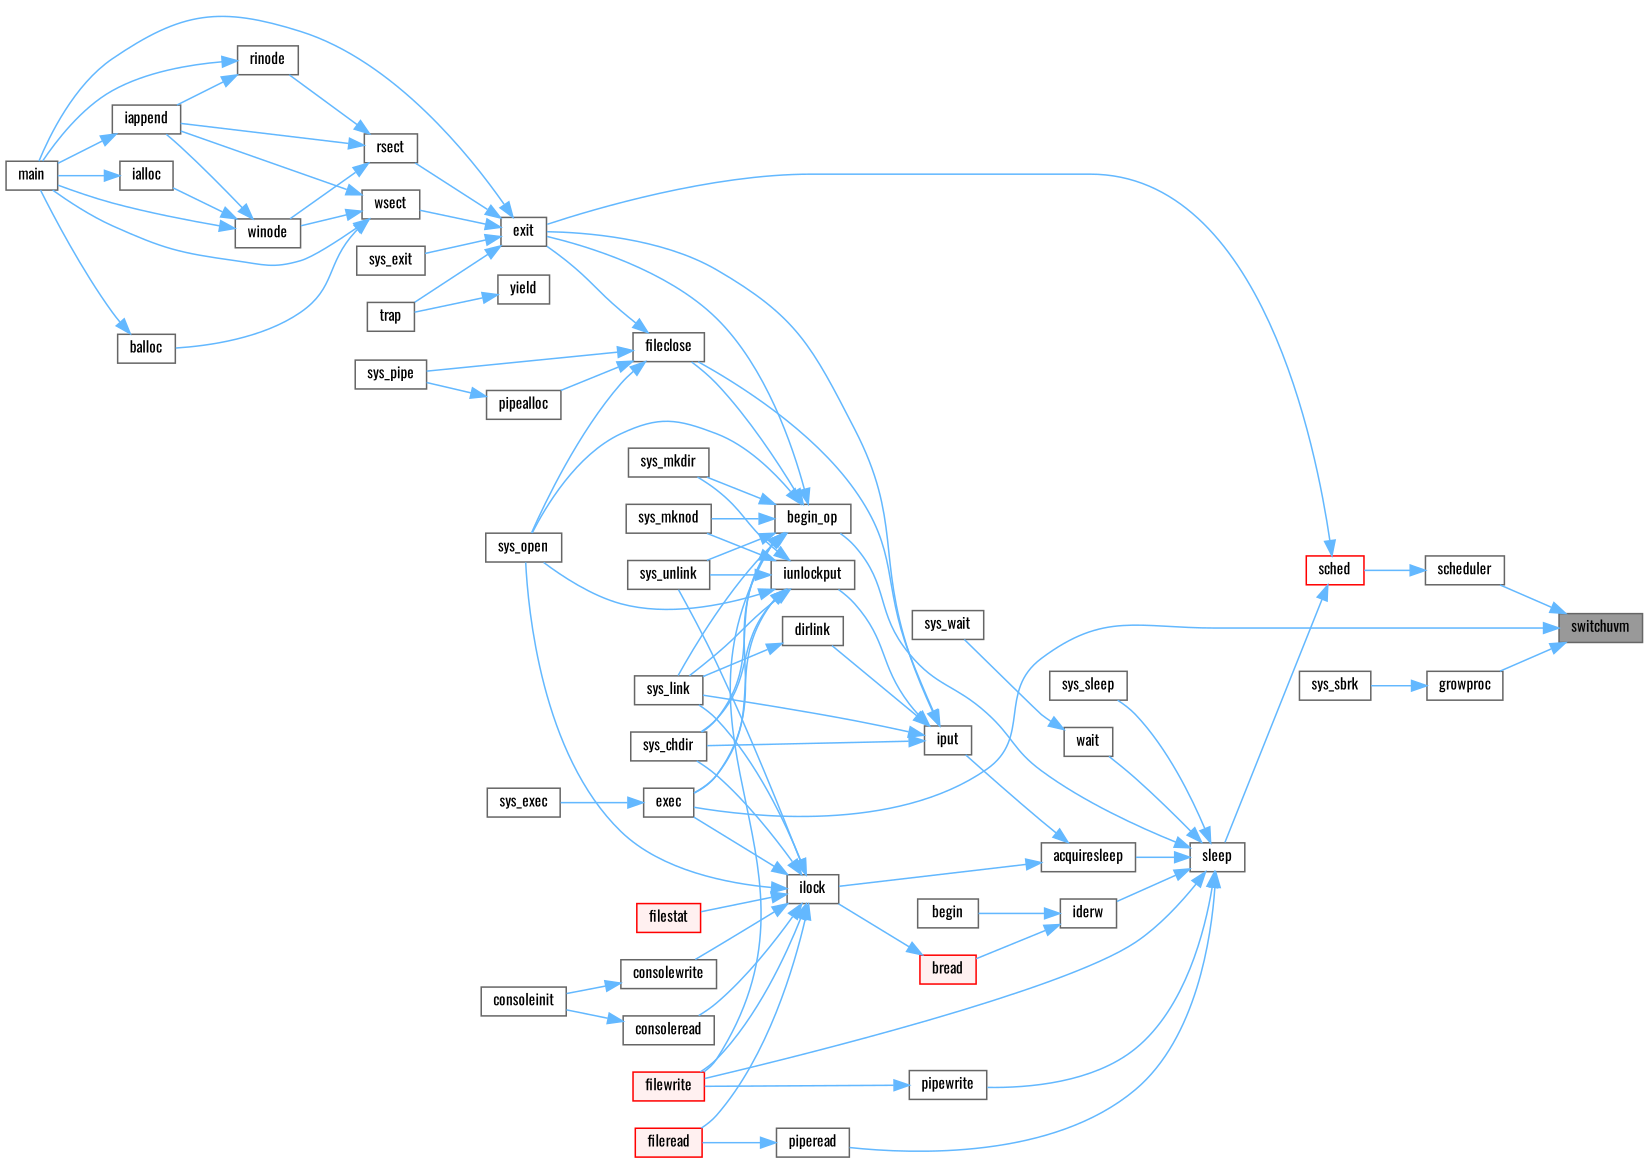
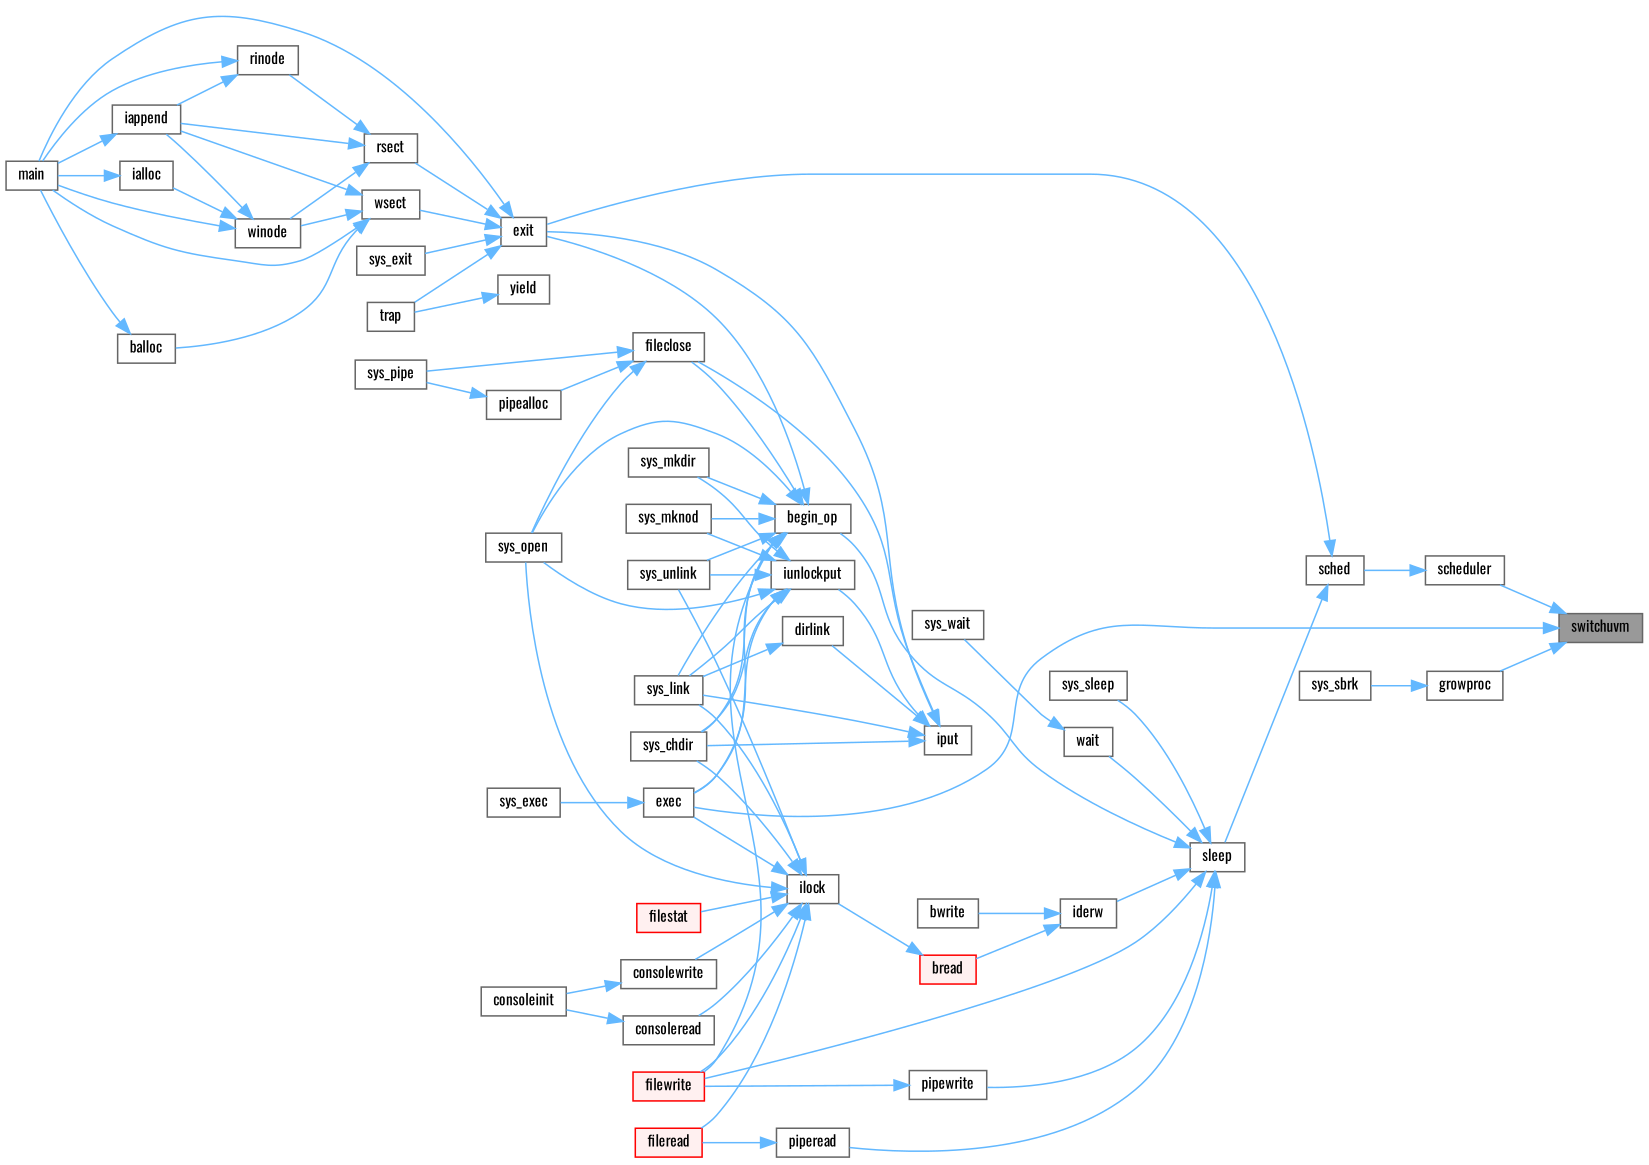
edge "exit" -> "fileclose": removed
node "sched": color red -> grey40
node "acquiresleep": removed
node "begin": label "begin" -> "bwrite"
